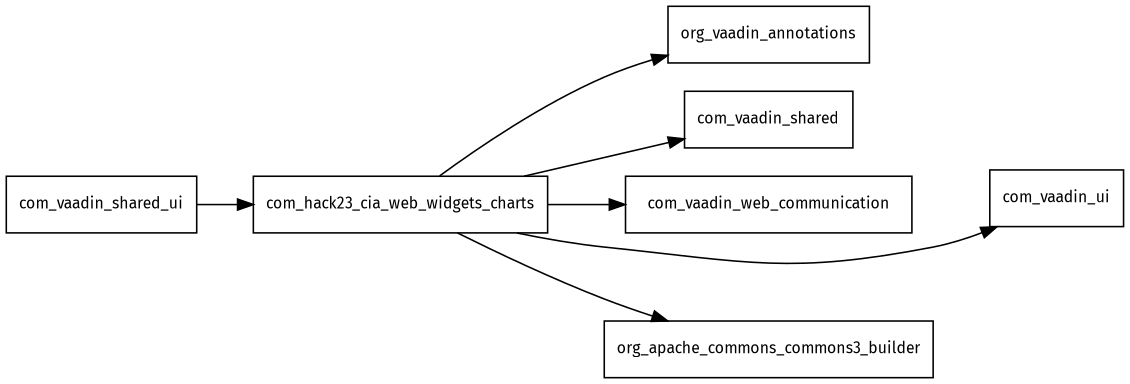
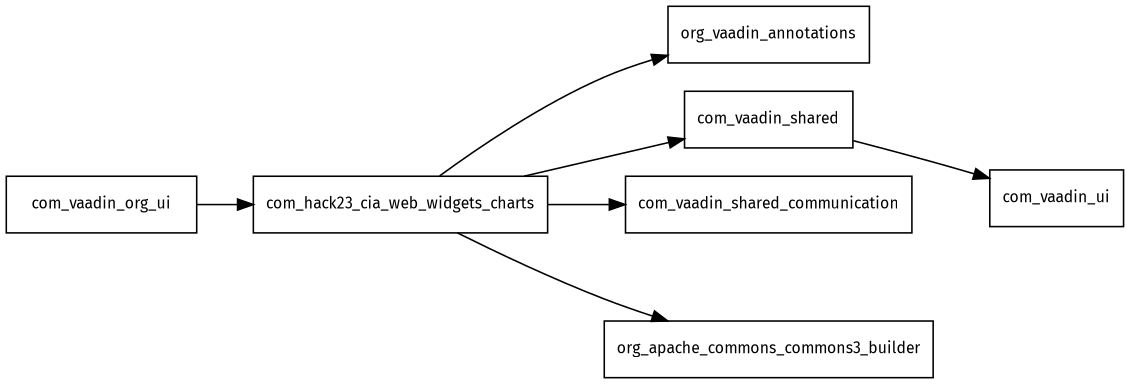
node "com_vaadin_shared_ui": label "com_vaadin_shared_ui" -> "com_vaadin_org_ui"
node "com_vaadin_web_communication": label "com_vaadin_web_communication" -> "com_vaadin_shared_communication"
edge "com_hack23_cia_web_widgets_charts" -> "com_vaadin_ui": now "com_vaadin_shared" -> "com_vaadin_ui"
